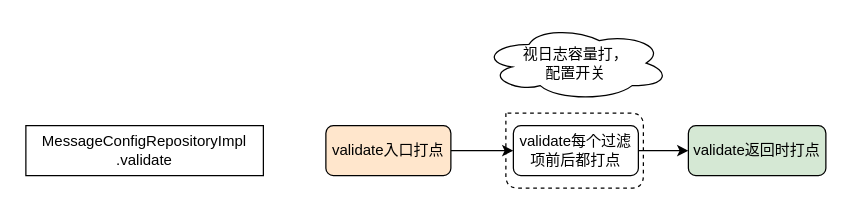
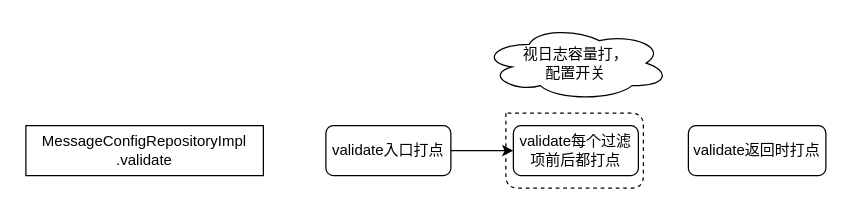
node "validate入口打点": fillcolor #ffe6cc -> #ffffff
edge "validate每个过滤项前后都打点" -> "validate返回时打点": removed
node "validate返回时打点": fillcolor #d5e8d4 -> #ffffff
